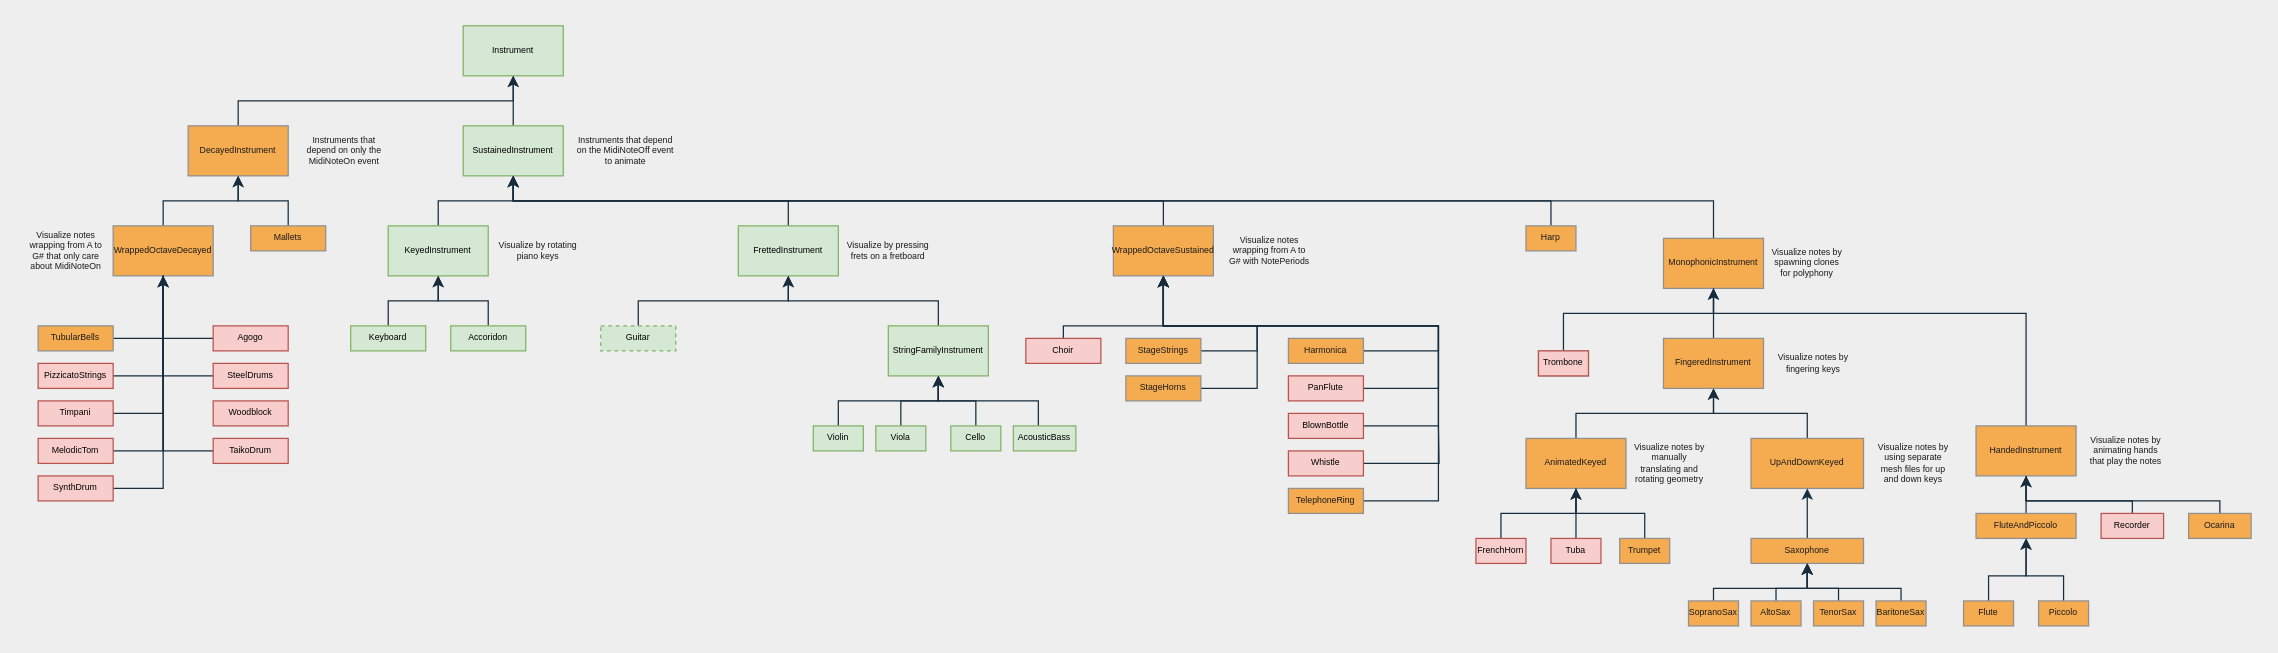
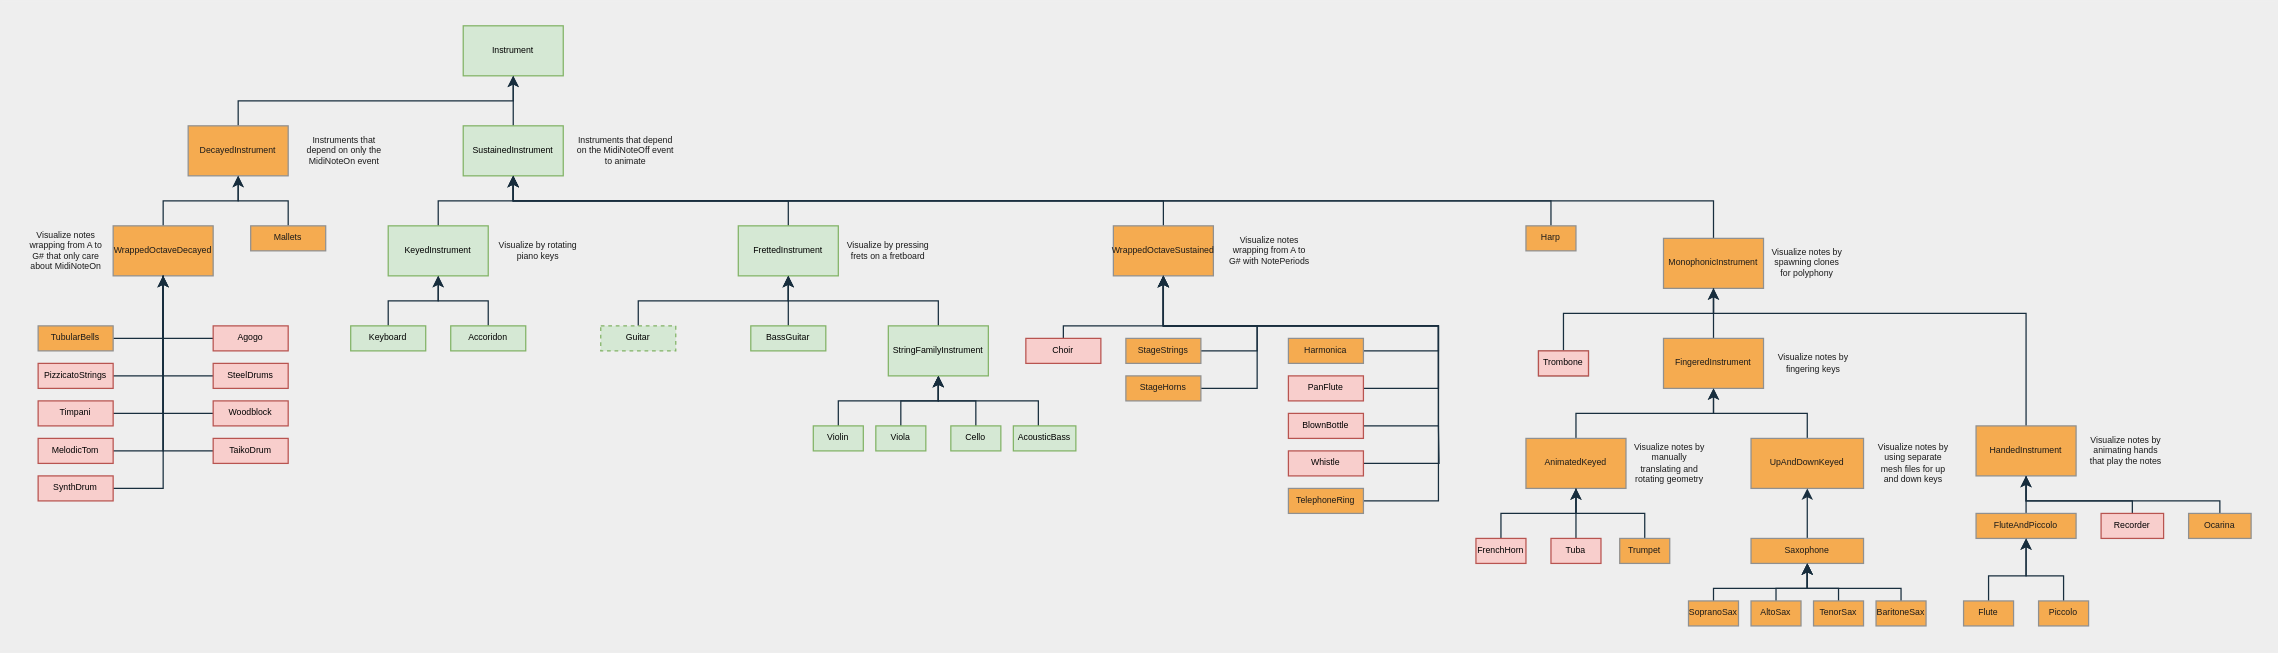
edge "BassGuitar" -> "FrettedInstrument": added
node "BassGuitar": added
edge "WrappedOctaveDecayed" -- "Woodblock": added
